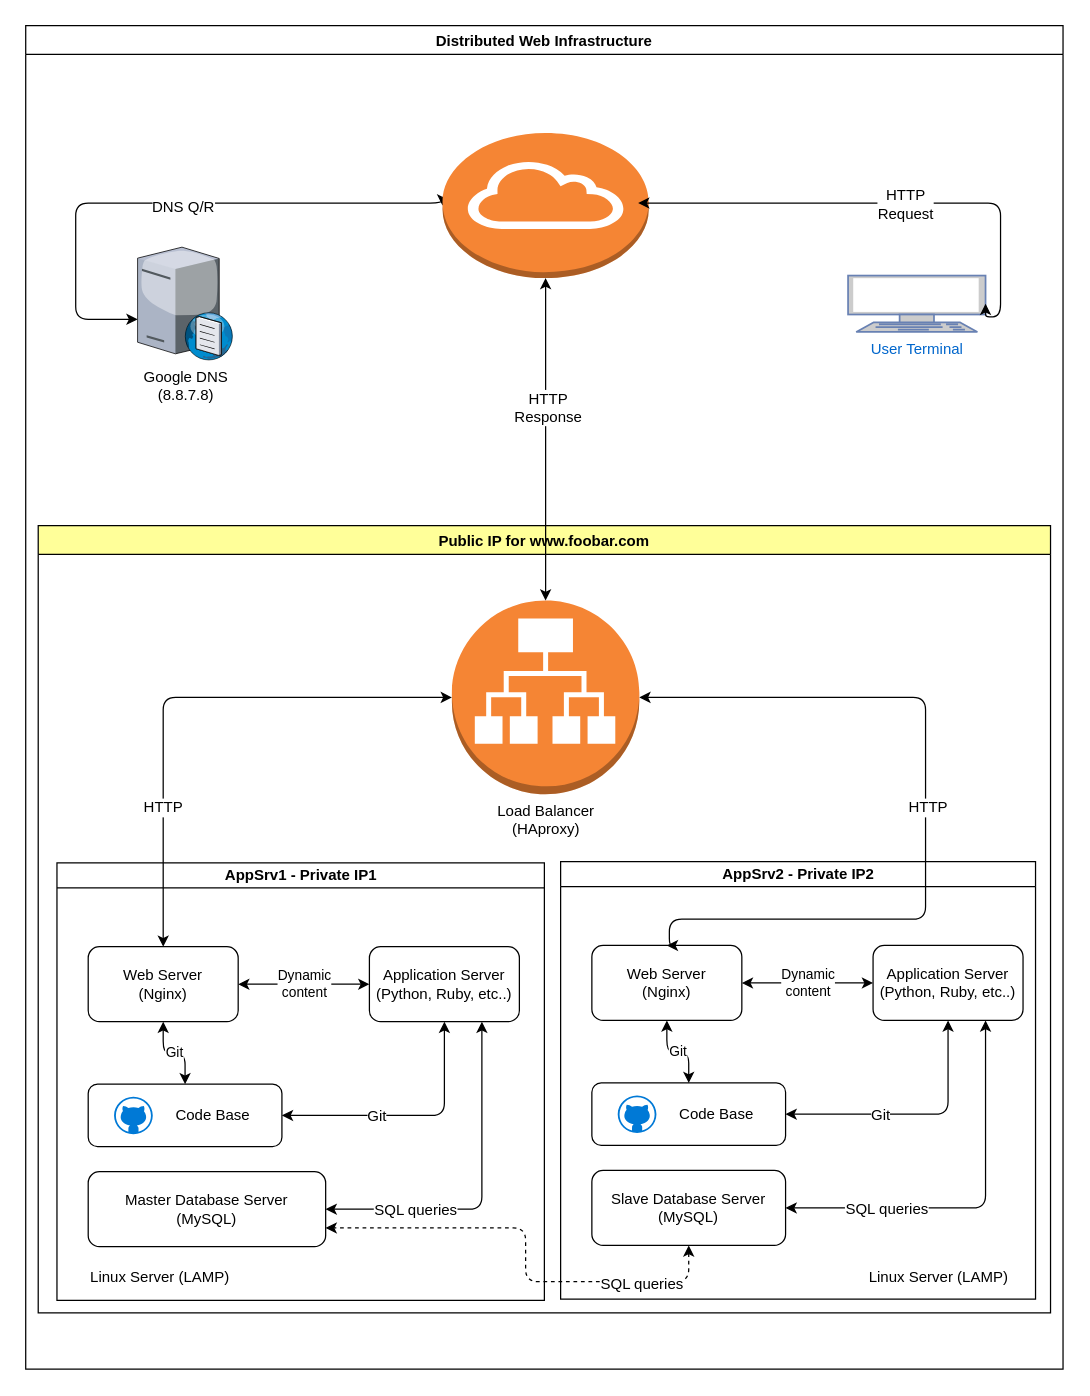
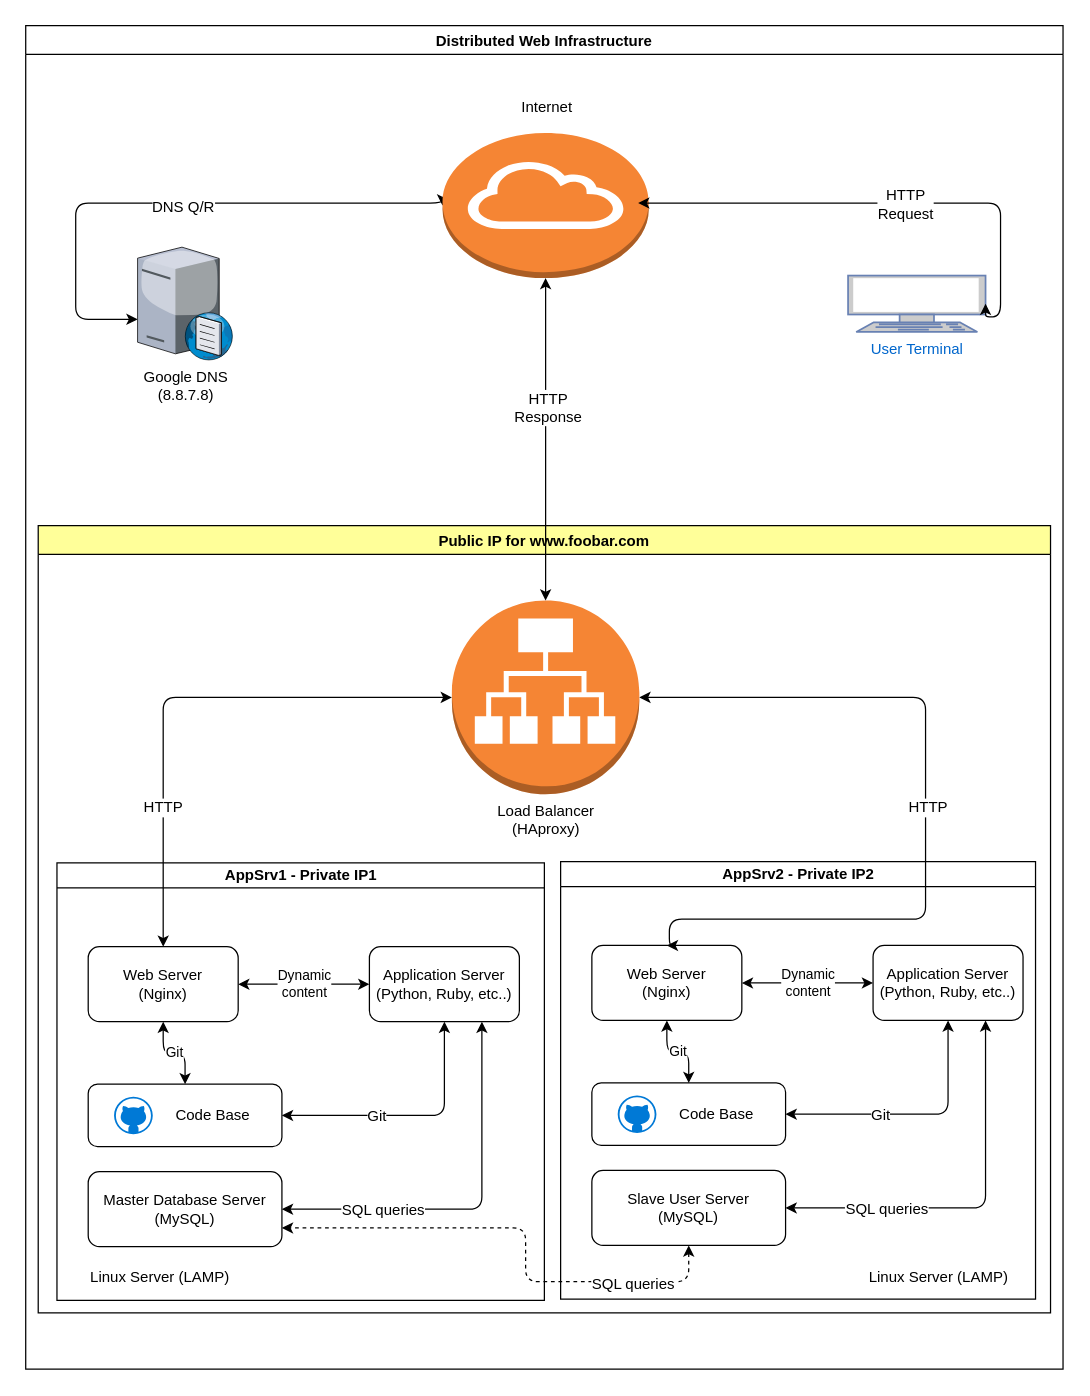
node "Internet": added
node "Slave Database Server (MySQL)": label "Slave Database Server (MySQL)" -> "Slave User Server (MySQL)"
node "Master Database Server (MySQL)": size 238x75 -> 194x75
